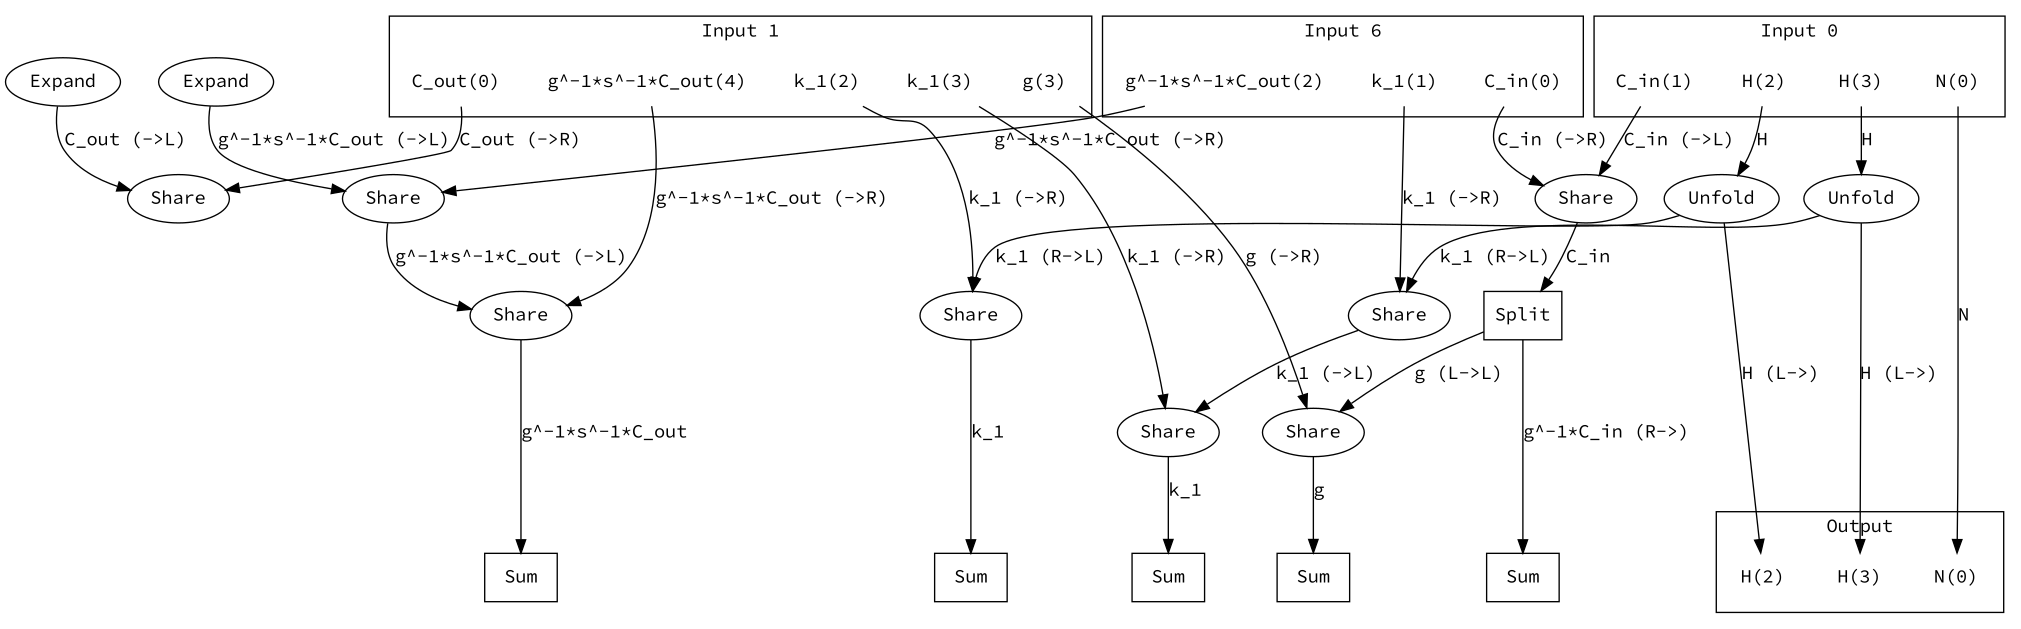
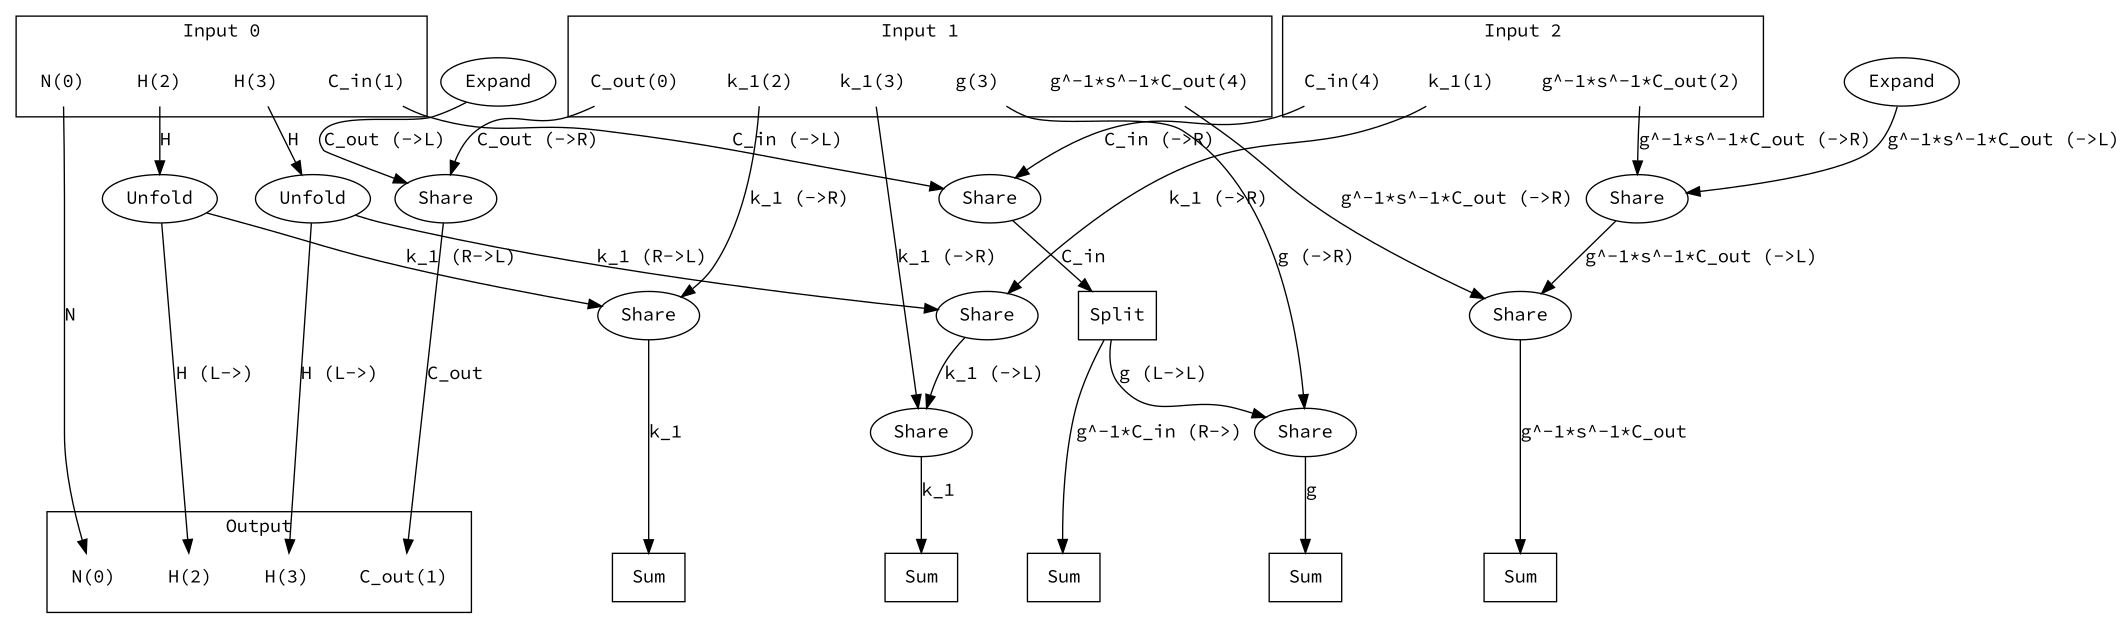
cluster "Input 6": label "Input 6" -> "Input 2"
node "C_in(0)": label "C_in(0)" -> "C_in(4)"
node "C_out(1)": added
